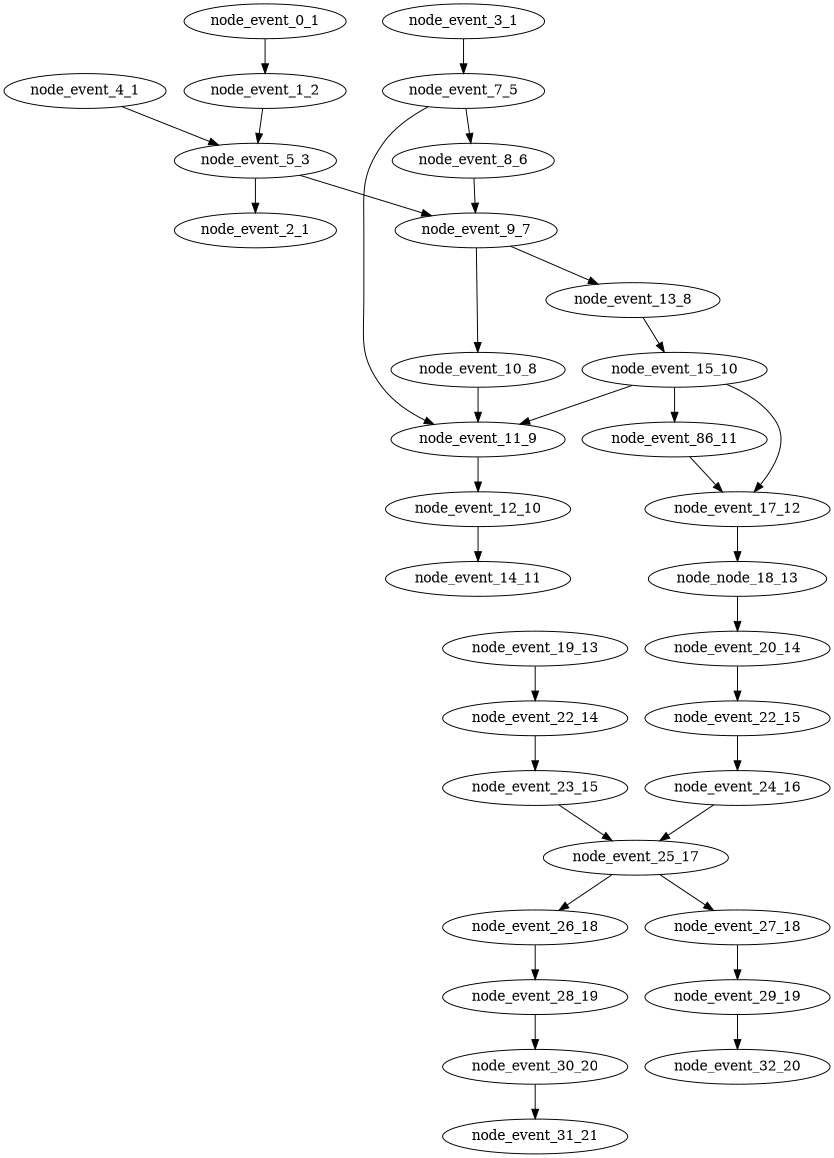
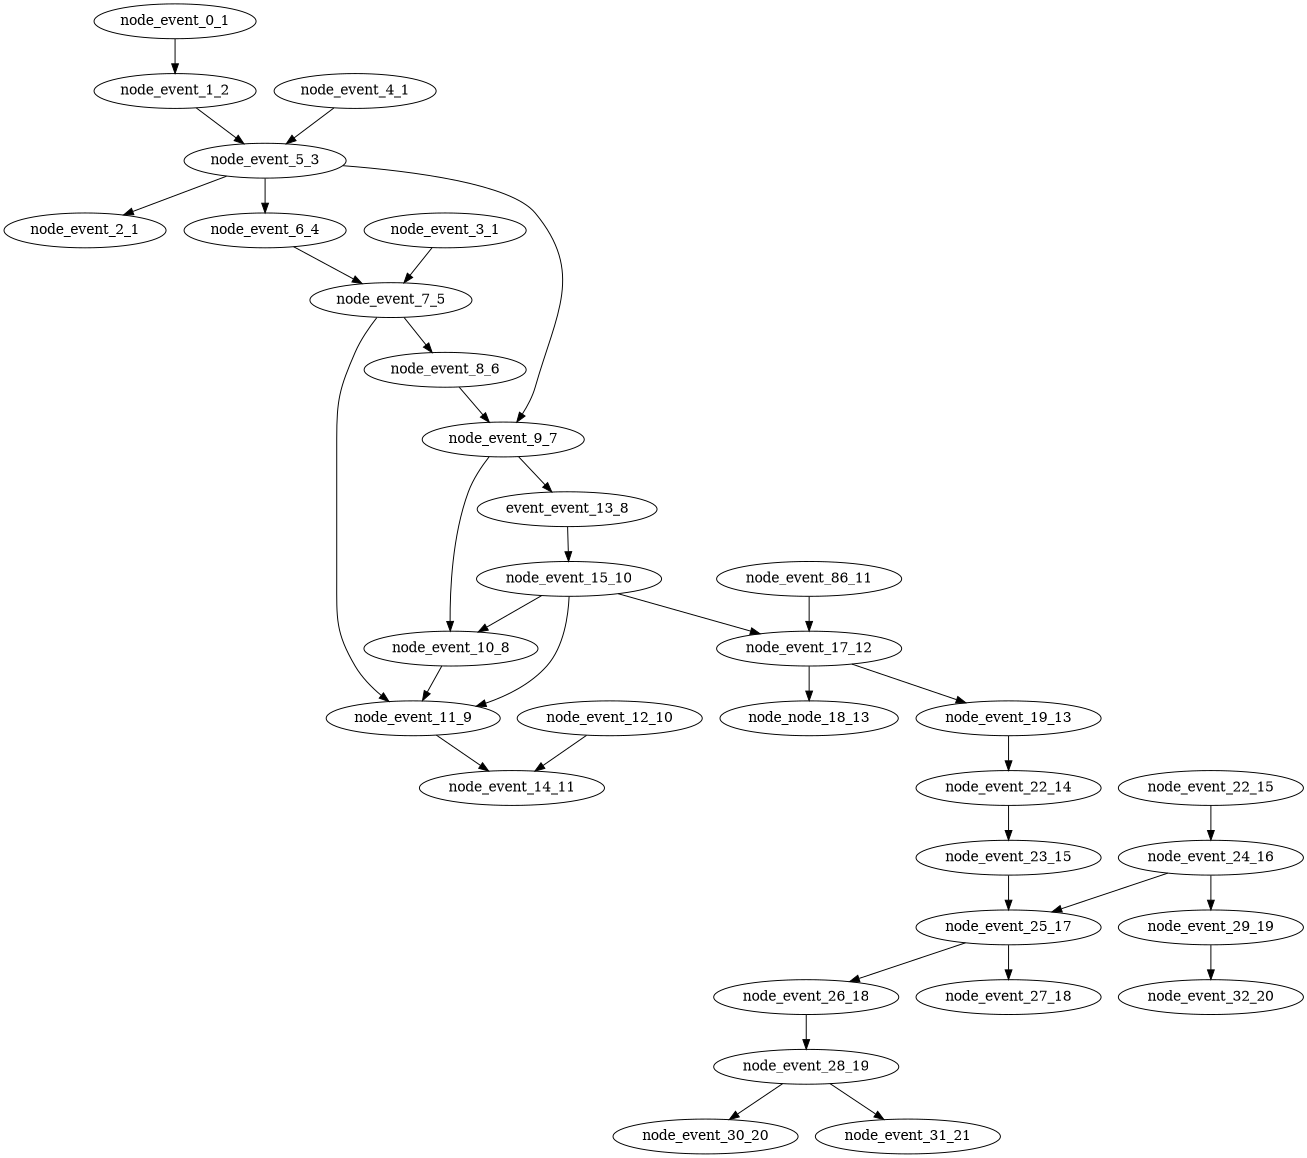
node "node_event_6_4": added
node "node_event_13_8": label "node_event_13_8" -> "event_event_13_8"
edge "node_event_15_10" -> "node_event_86_11": now "node_event_15_10" -> "node_event_10_8"
edge "node_event_11_9" -> "node_event_12_10": now "node_event_11_9" -> "node_event_14_11"
node "node_event_20_14": removed
edge "node_event_17_12" -> "node_event_19_13": added
edge "node_event_27_18" -> "node_event_29_19": now "node_event_24_16" -> "node_event_29_19"
edge "node_event_30_20" -> "node_event_31_21": now "node_event_28_19" -> "node_event_31_21"
